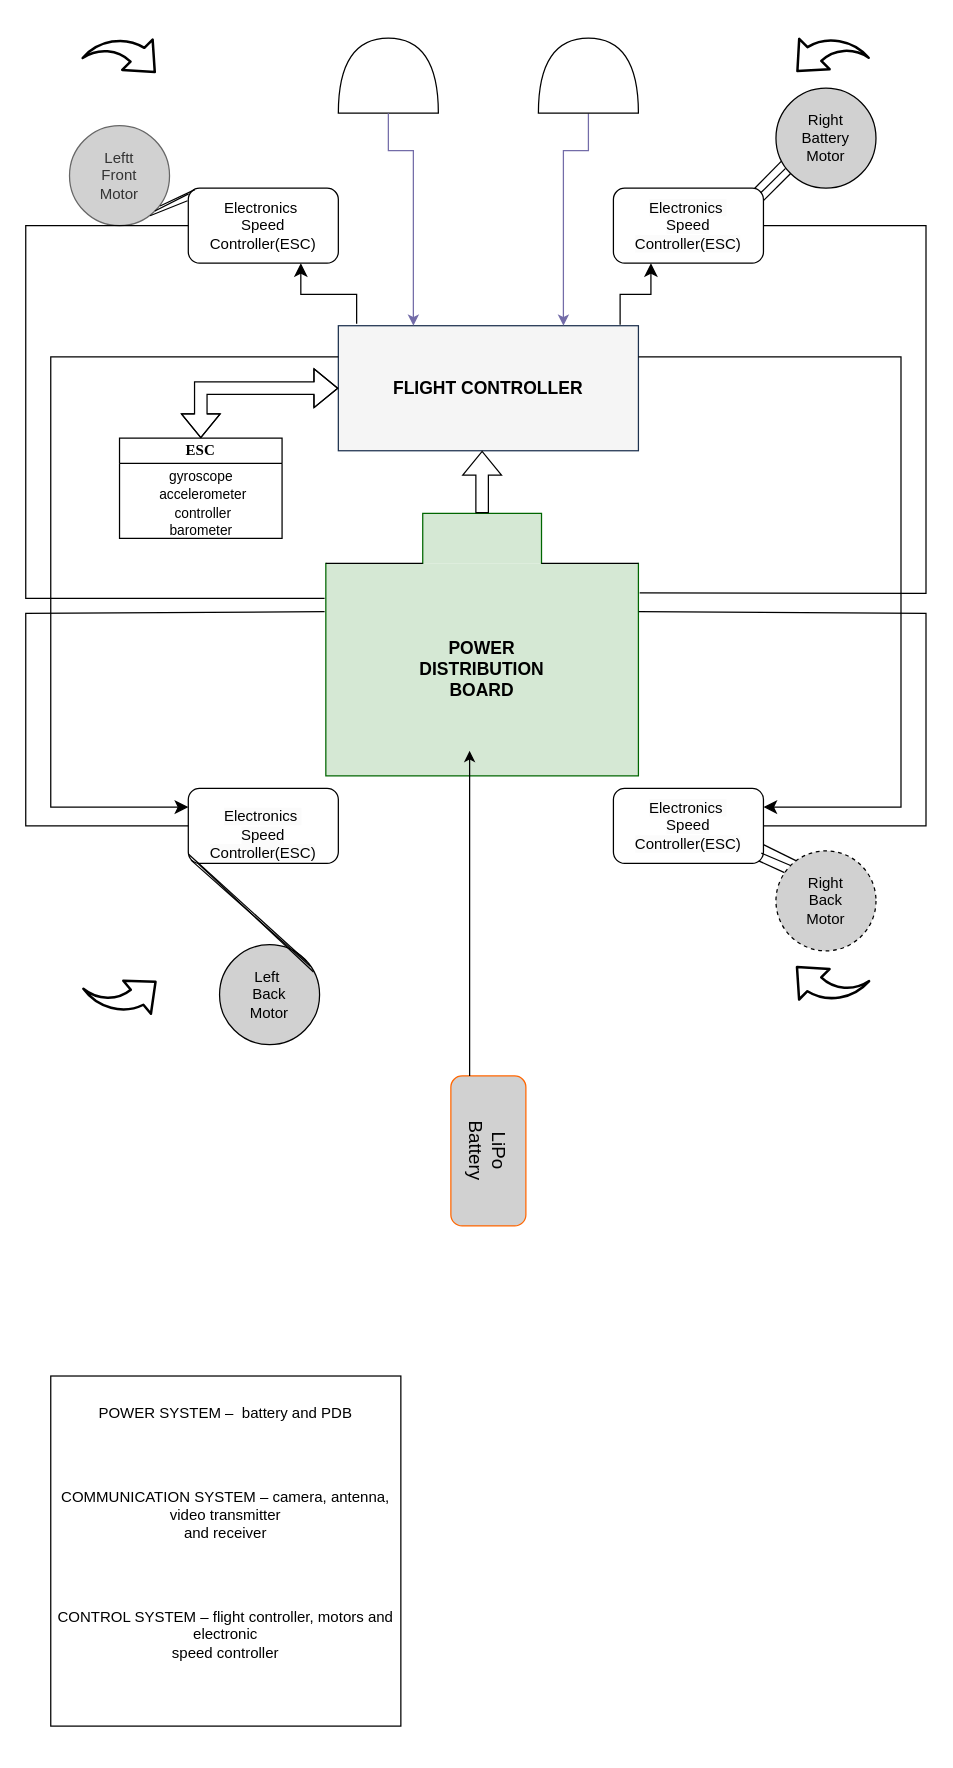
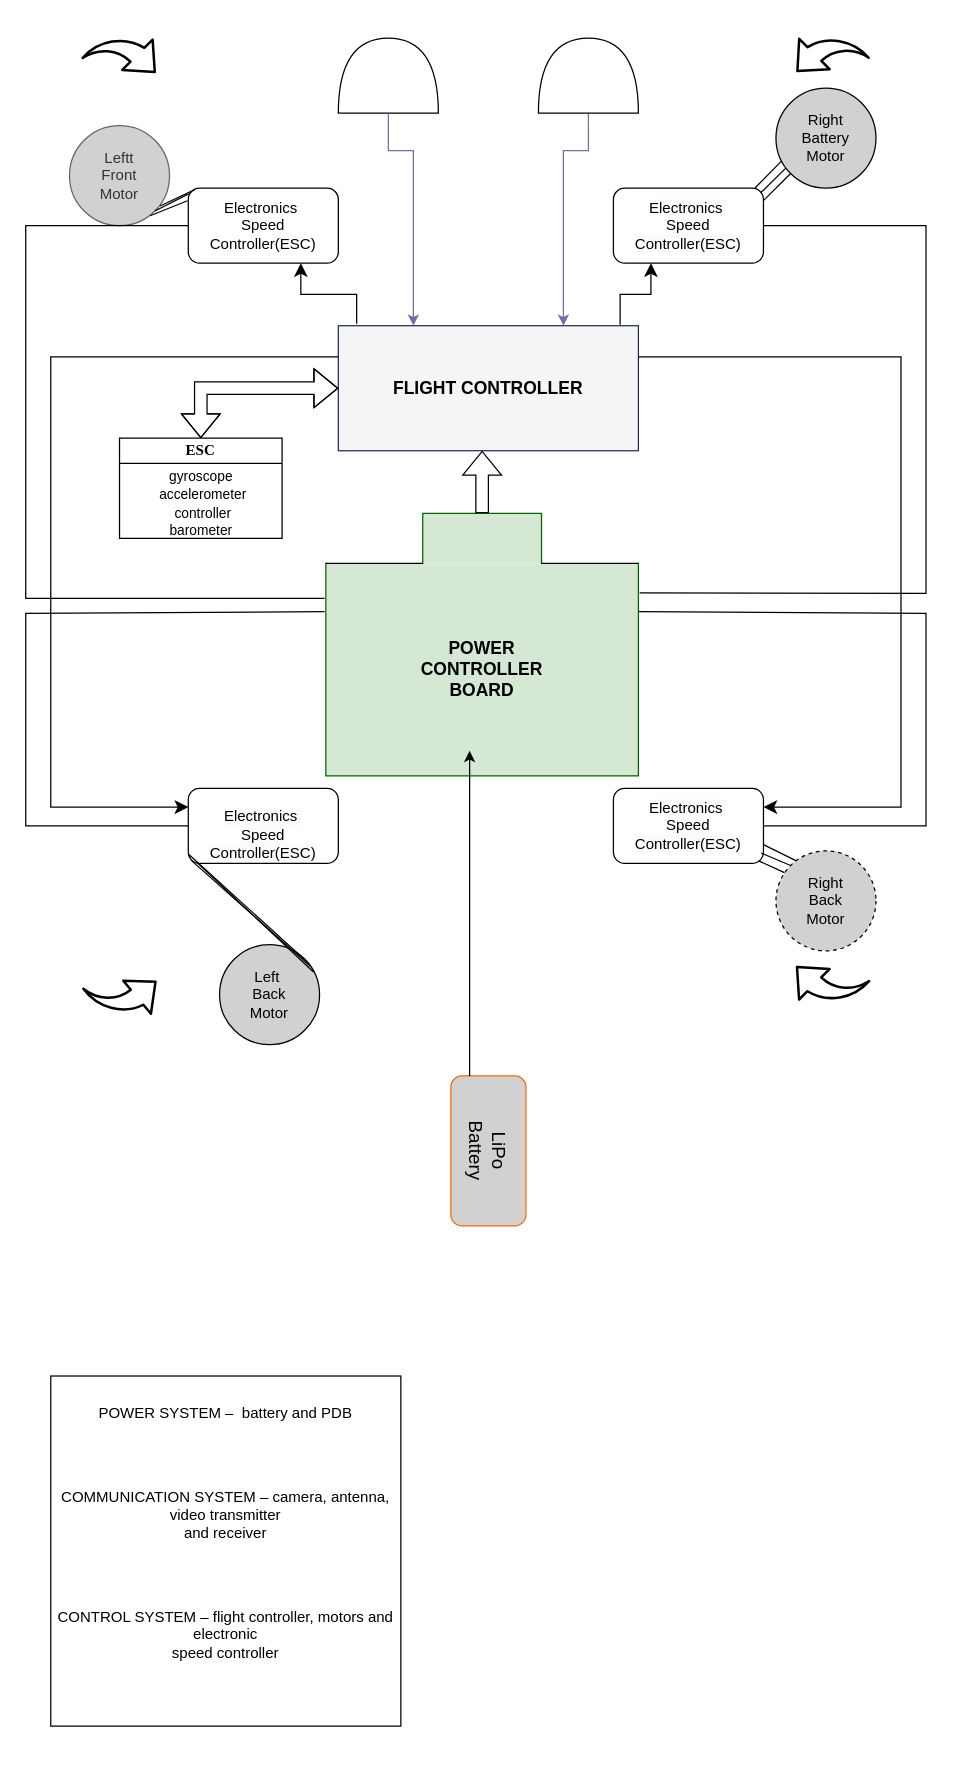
node "POWER DISTRIBUTION BOARD": label "POWER DISTRIBUTION BOARD" -> "POWER CONTROLLER BOARD"
